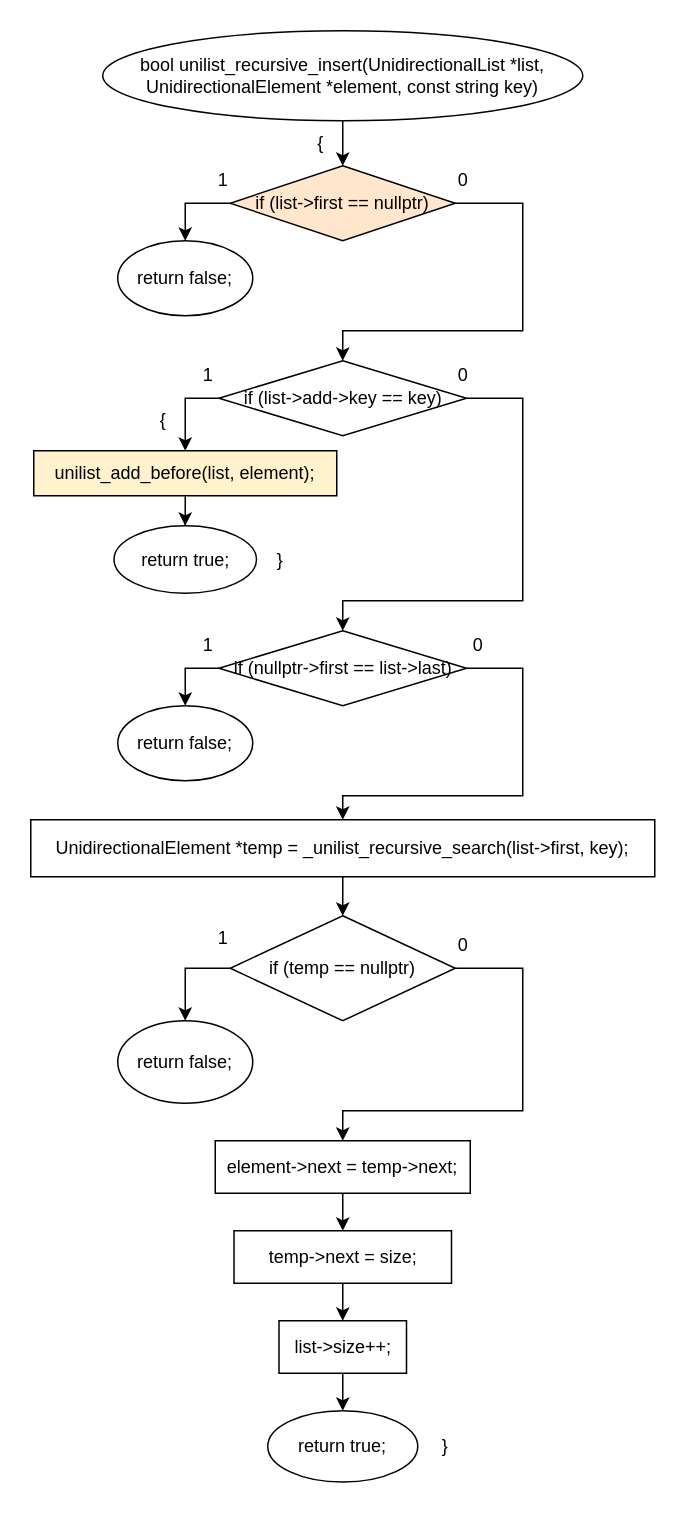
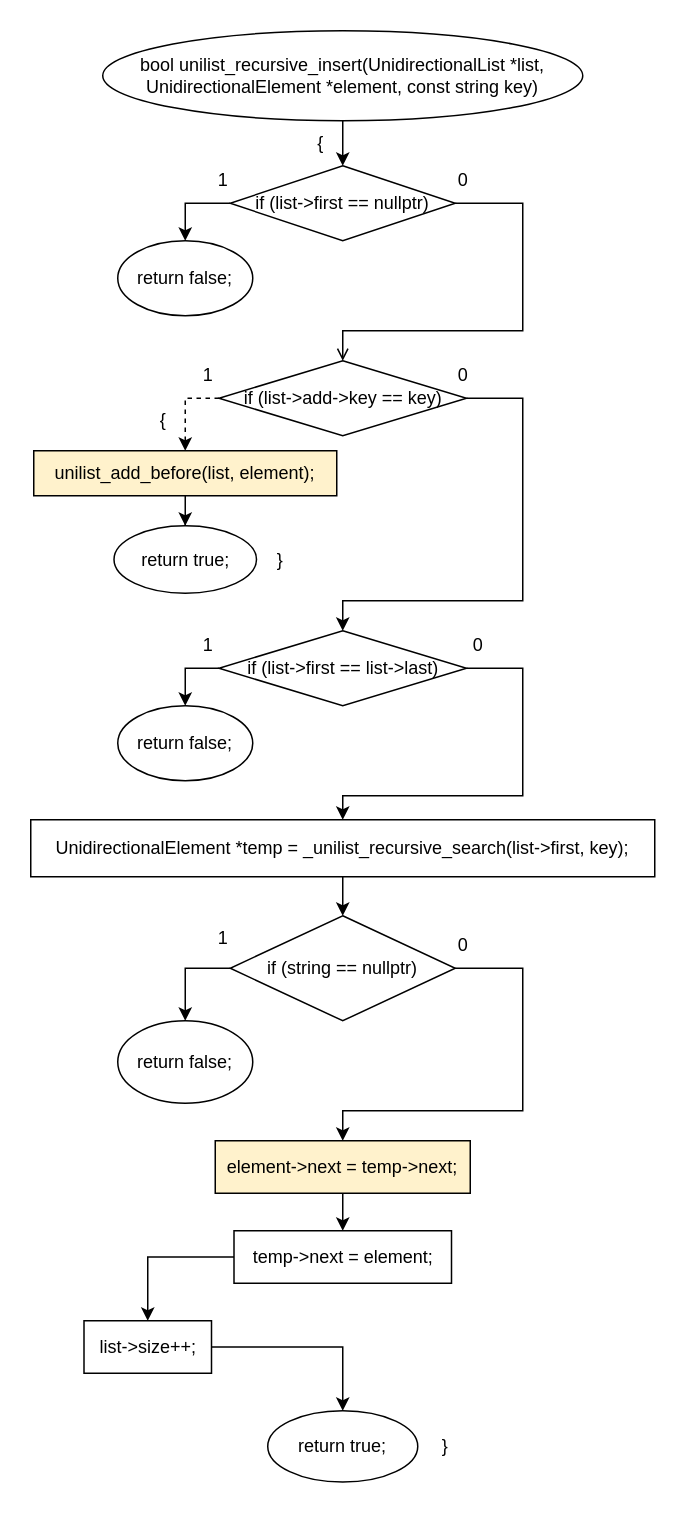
node "if (list->first == nullptr)": fillcolor #ffe6cc -> #ffffff
edge "if (list->first == nullptr)" -> "if (list->add->key == key)": arrowhead classic -> open
edge "if (list->add->key == key)" -> "unilist_add_before(list, element);": style solid -> dashed
node "if (nullptr->first == list->last)": label "if (nullptr->first == list->last)" -> "if (list->first == list->last)"
node "if (temp == nullptr)": label "if (temp == nullptr)" -> "if (string == nullptr)"
node "element->next = temp->next;": fillcolor #ffffff -> #fff2cc
node "temp->next = size;": label "temp->next = size;" -> "temp->next = element;"
node "list->size++;": moved (343, 1347) -> (148, 1347)
